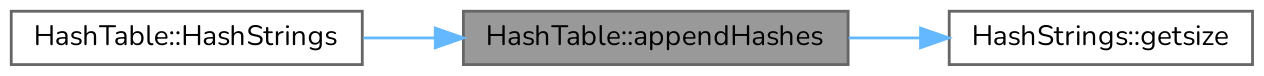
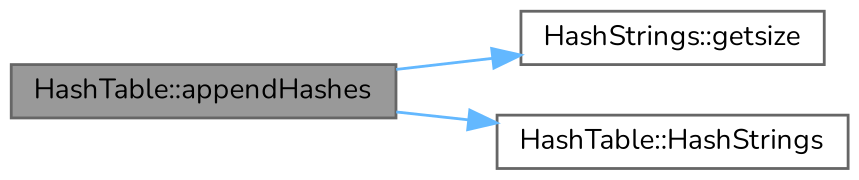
edge "HashTable::HashStrings" -> "HashTable::appendHashes": reversed
